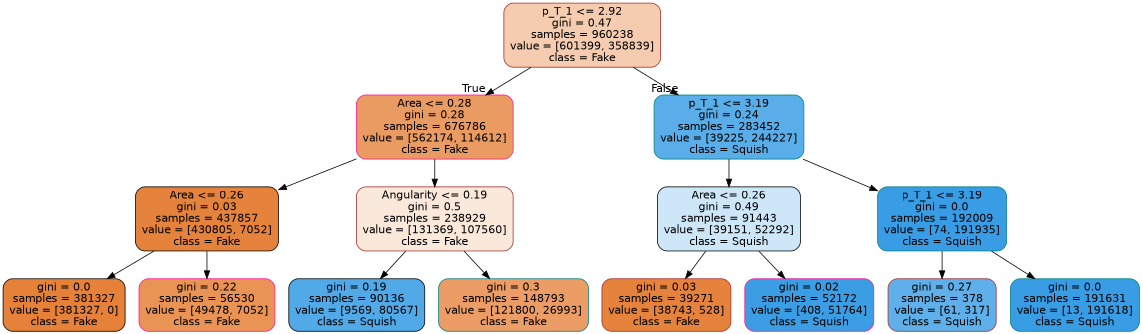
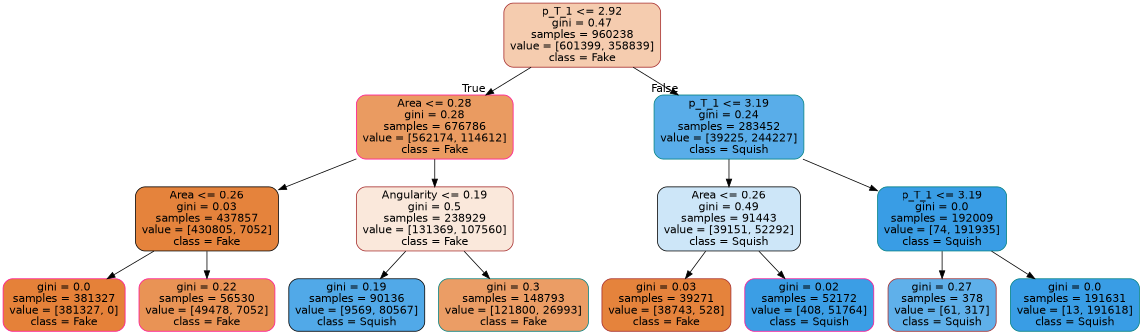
node "gini = 0.0 samples = 381327 value = [381327, 0] class = Fake": color black -> deeppink
